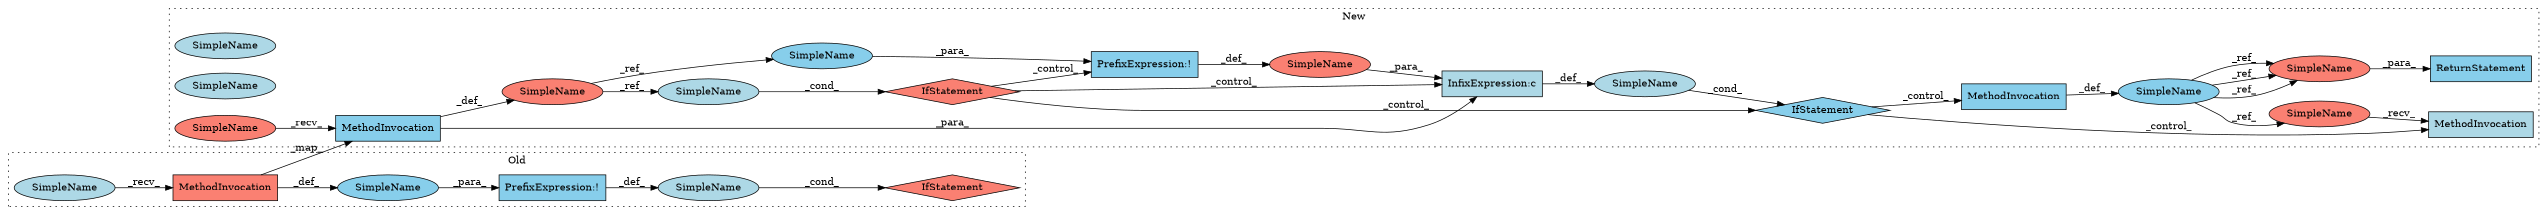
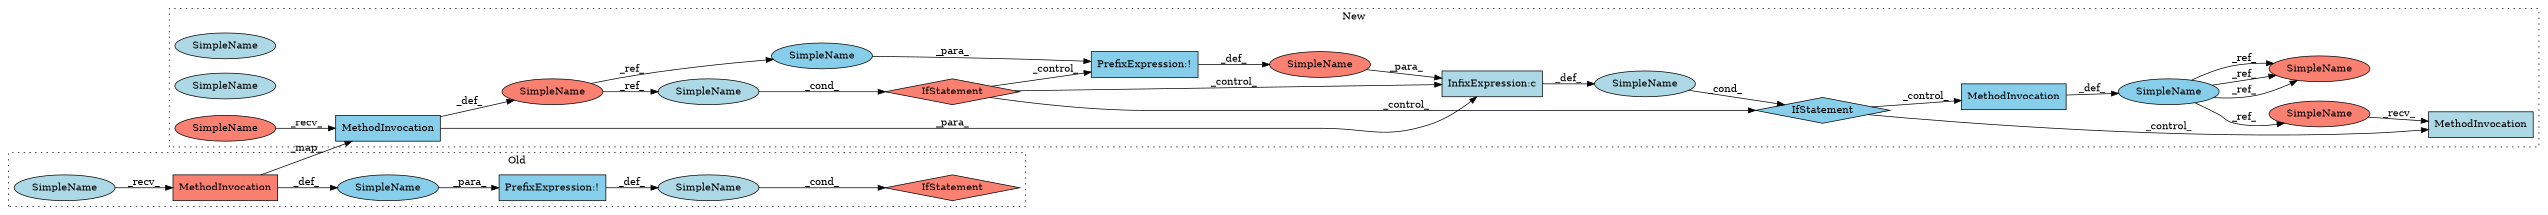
node "ReturnStatement": removed
